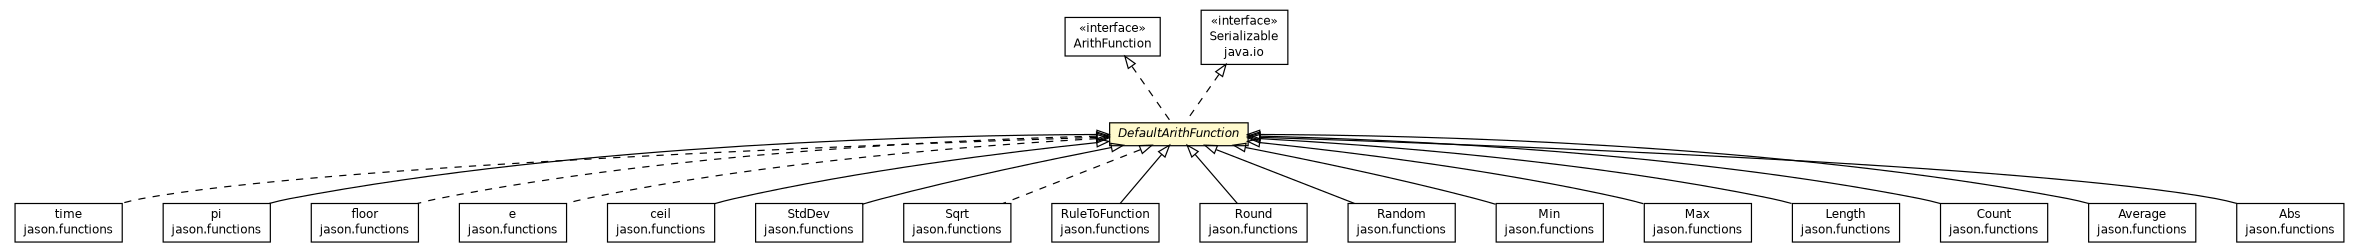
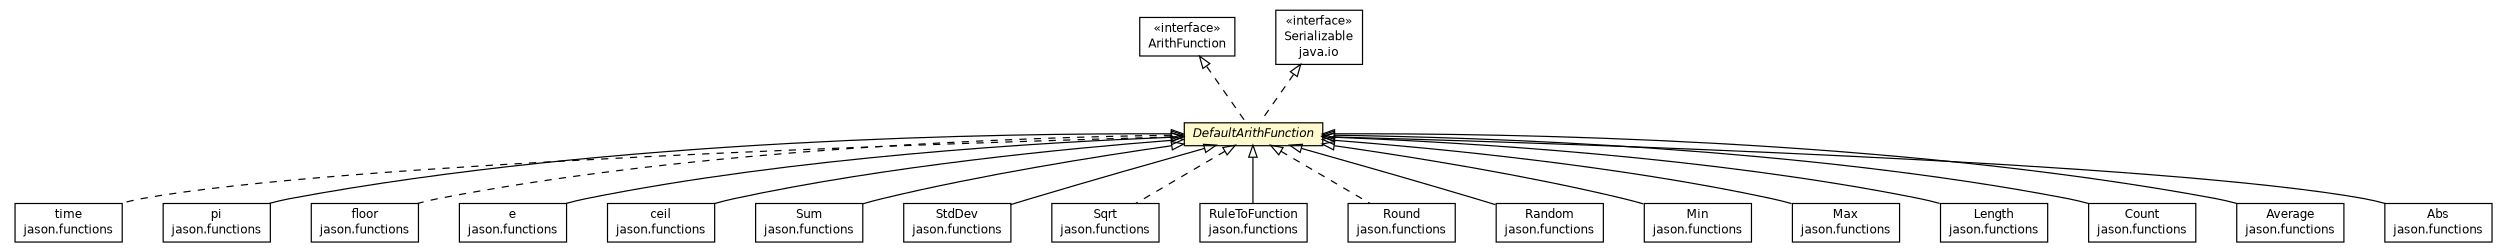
edge "e" -> "DefaultArithFunction": style dashed -> solid
edge "Round" -> "DefaultArithFunction": style solid -> dashed
node "Sum": added
